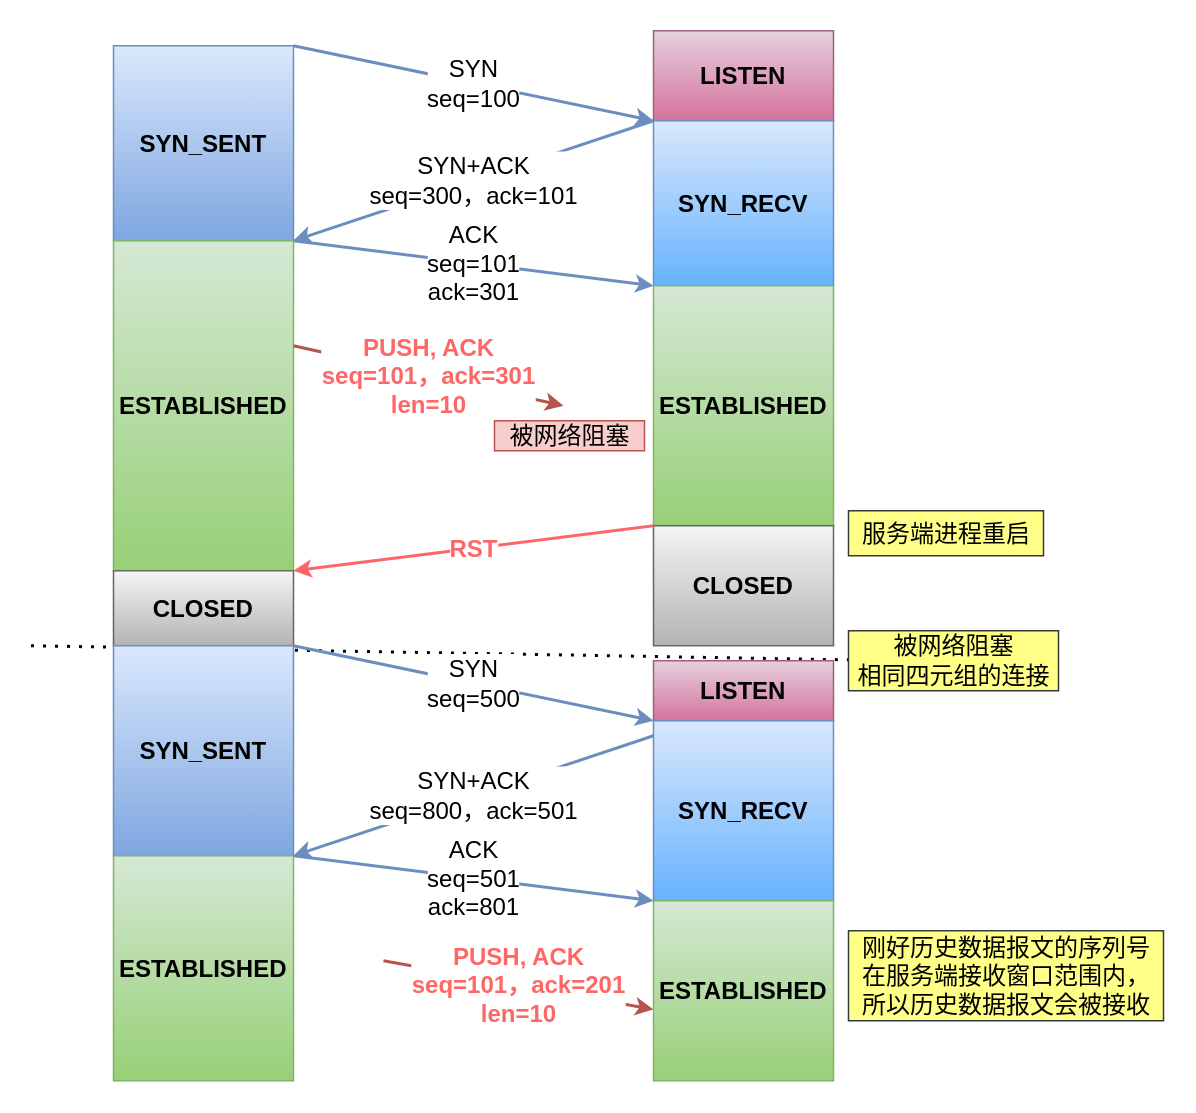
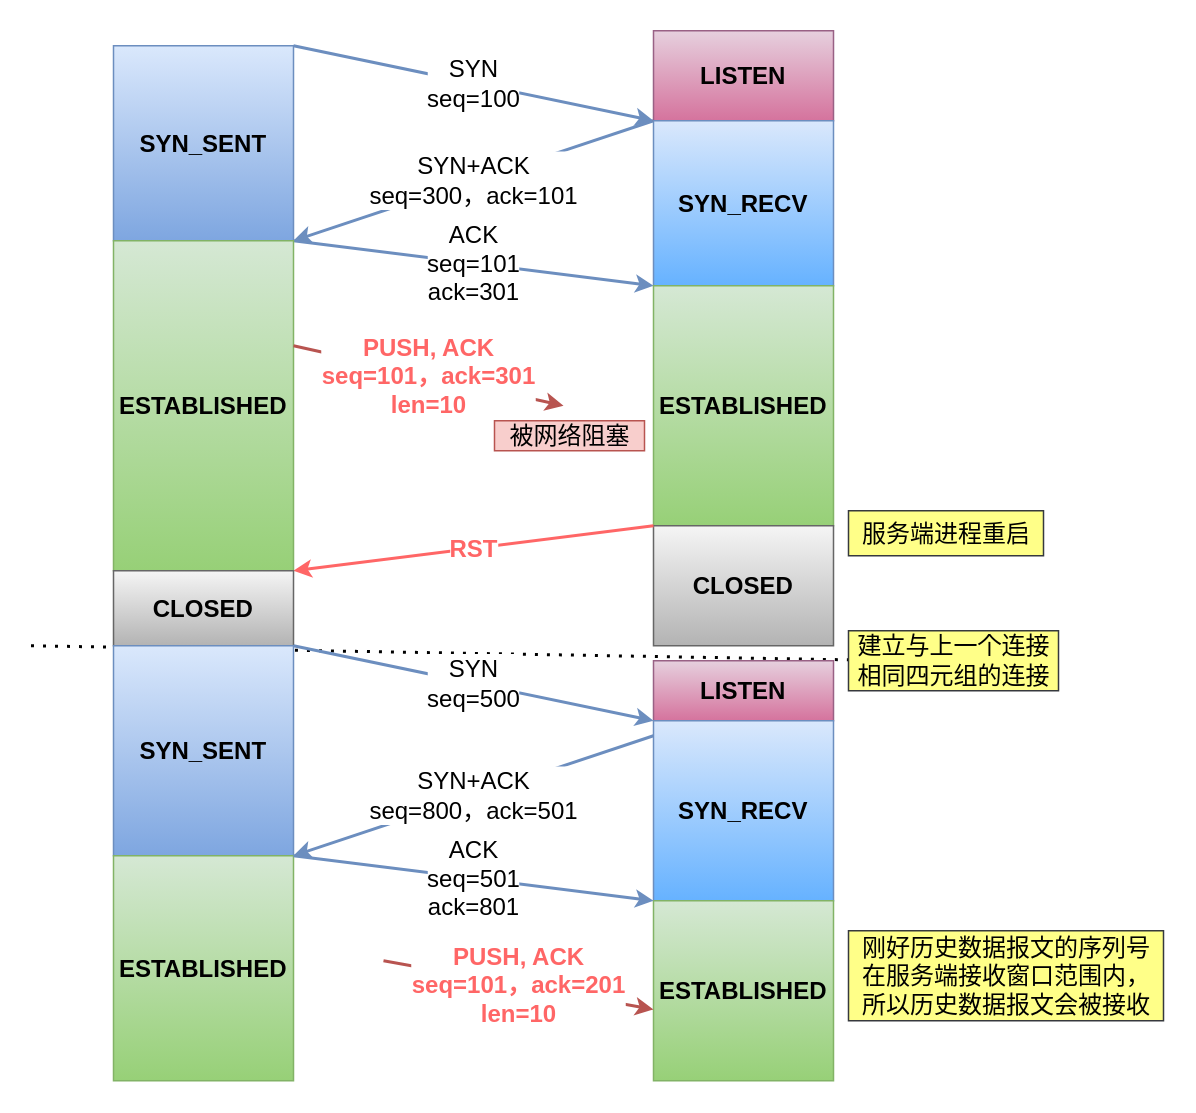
node "被网络阻塞 相同四元组的连接": label "被网络阻塞 相同四元组的连接" -> "建立与上一个连接 相同四元组的连接"
